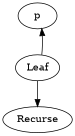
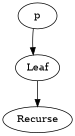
edge "Leaf" -> "p": reversed
